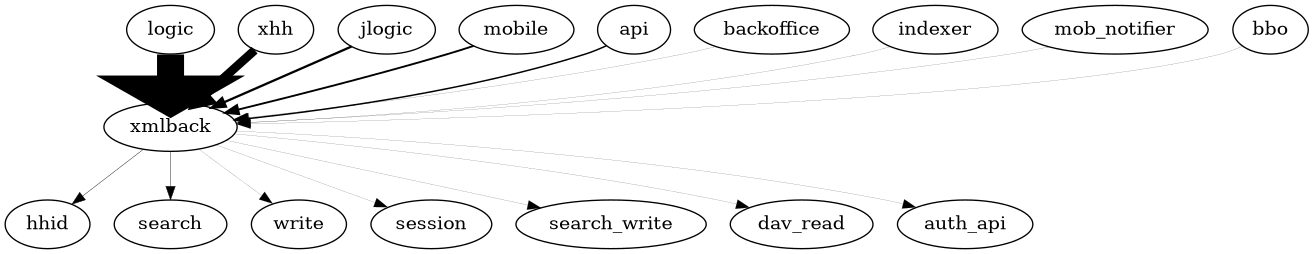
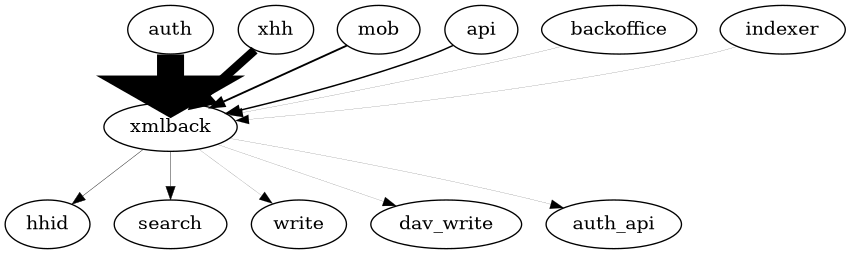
node "logic": label "logic" -> "auth"
node "jlogic": removed
node "mobile": label "mobile" -> "mob"
node "mob_notifier": removed
node "bbo": removed
node "session": removed
node "search_write": label "search_write" -> "dav_write"
node "dav_read": removed
